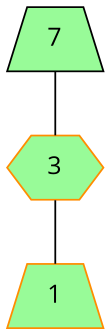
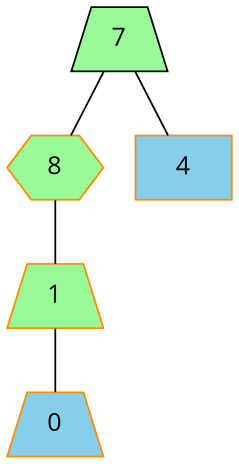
node "3": label "3" -> "8"
node "4": added
node "0": added
